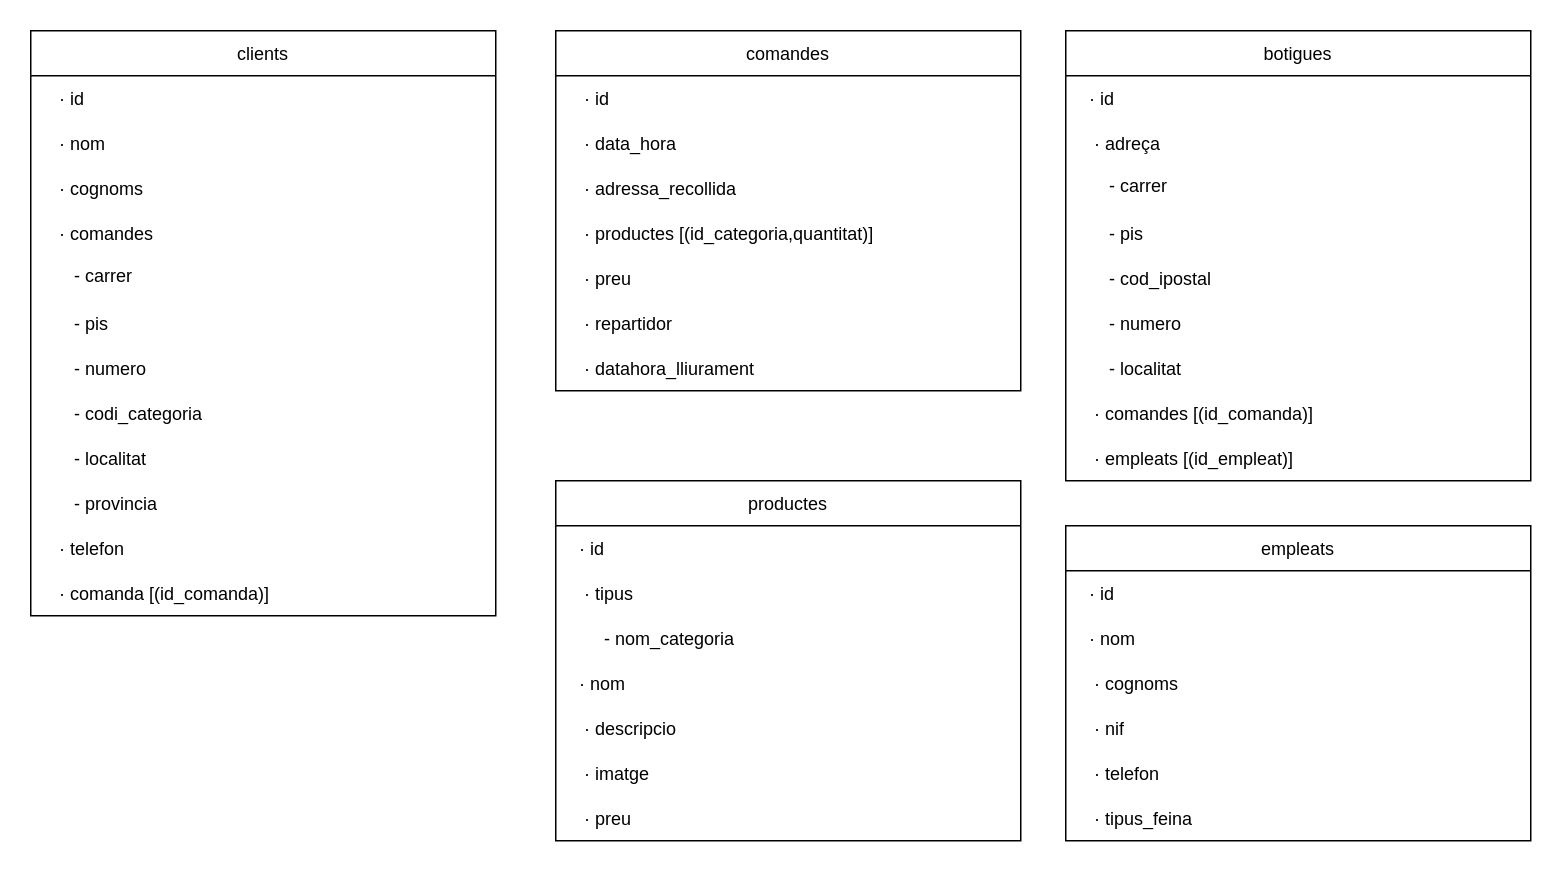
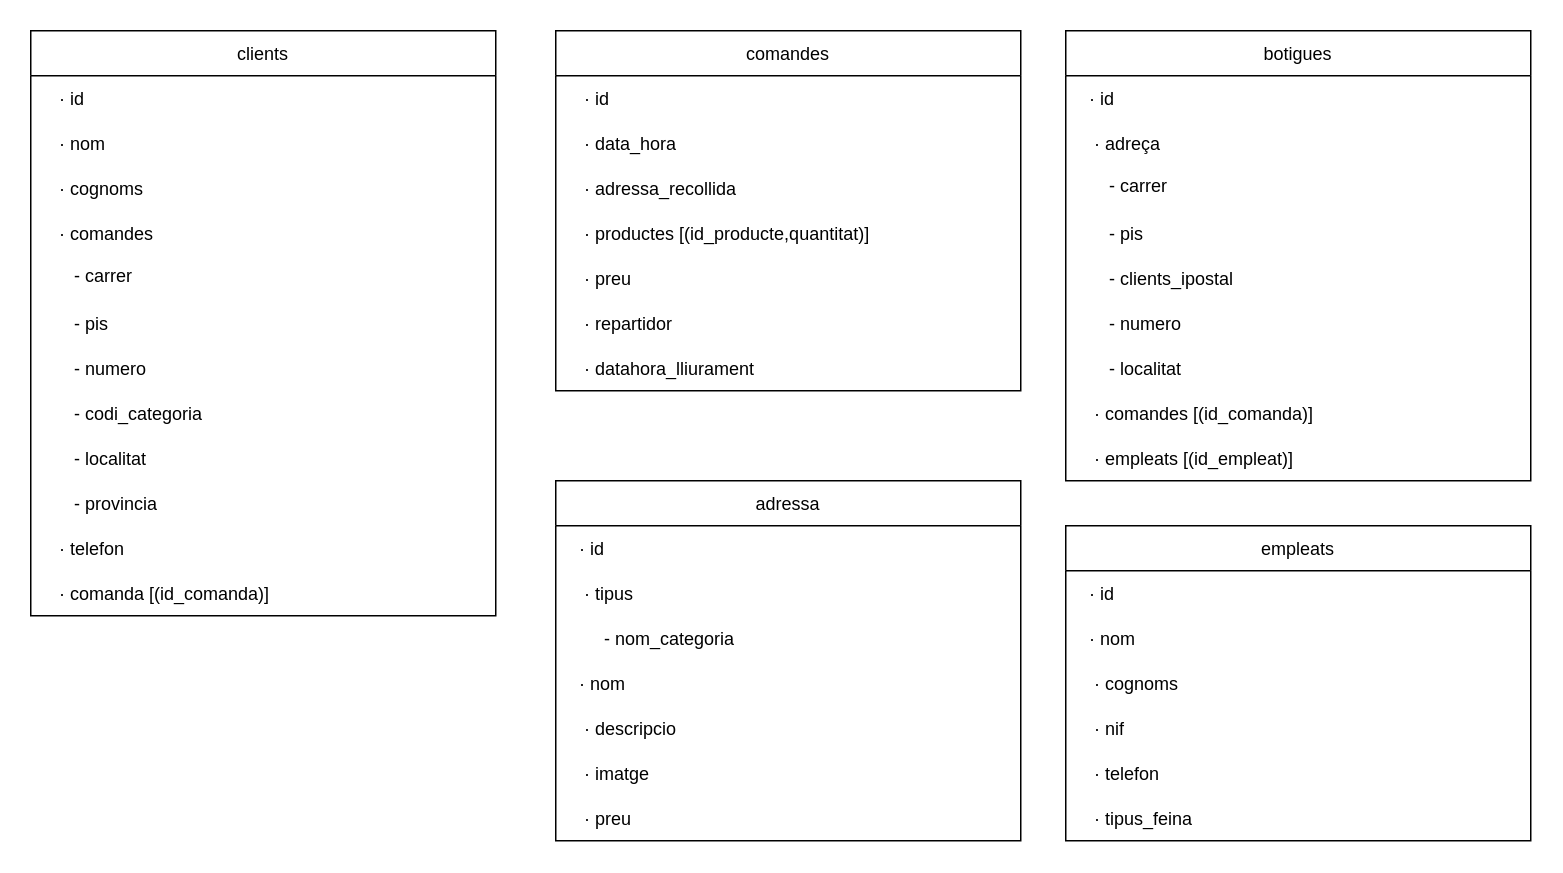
node "· productes [(id_categoria,quantitat)]": label "· productes [(id_categoria,quantitat)]" -> "· productes [(id_producte,quantitat)]"
node "- cod_ipostal": label "- cod_ipostal" -> "- clients_ipostal"
node "productes": label "productes" -> "adressa"
